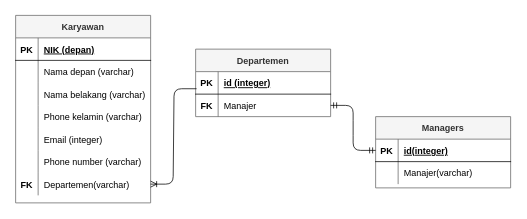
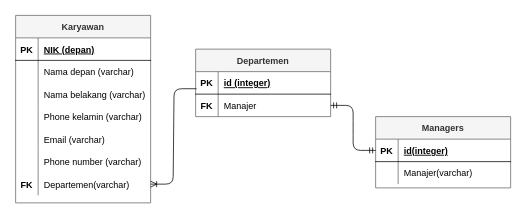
node "Email (integer)": label "Email (integer)" -> "Email (varchar)"
